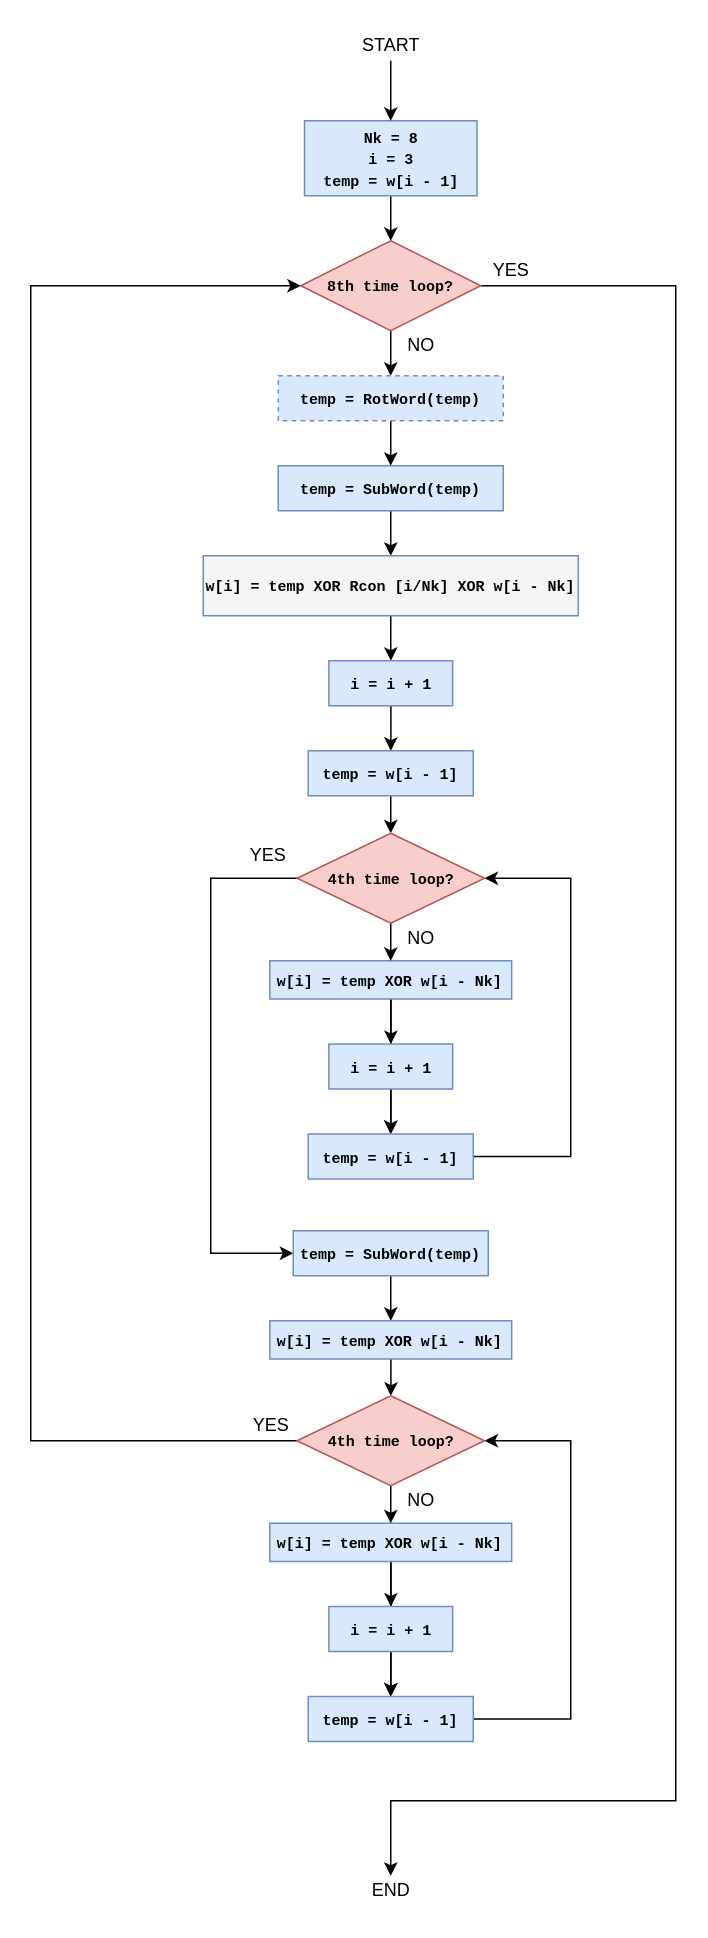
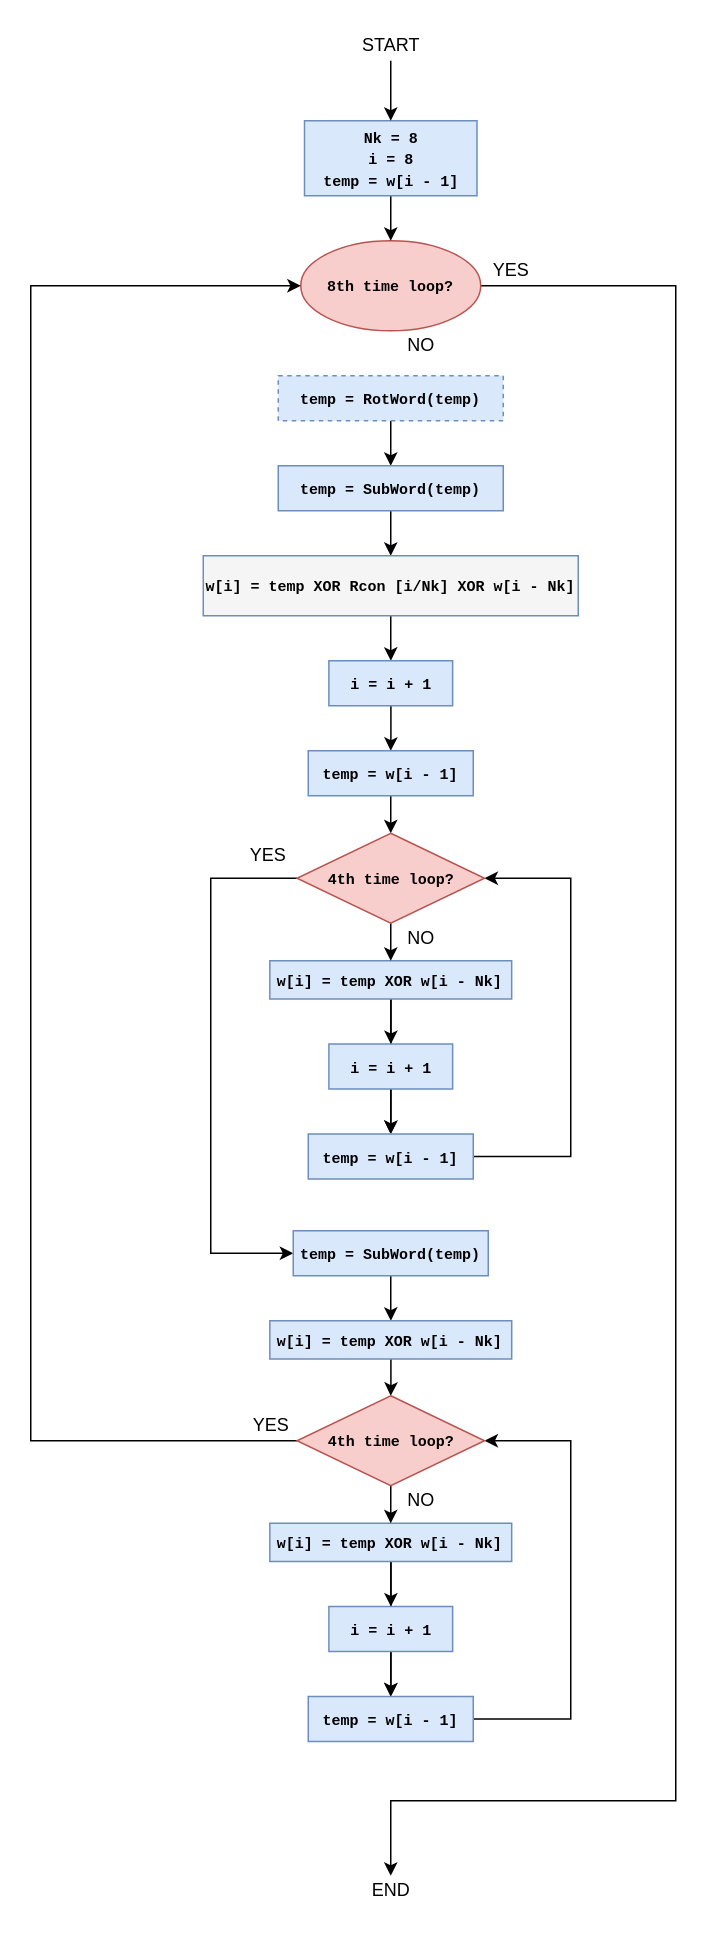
node "Nk = 8 i = 3 temp = w[i - 1]": label "Nk = 8 i = 3 temp = w[i - 1]" -> "Nk = 8 i = 8 temp = w[i - 1]"
node "8th time loop?": shape diamond -> ellipse
edge "8th time loop?" -> "temp = RotWord(temp)": removed
